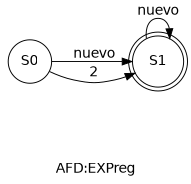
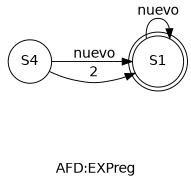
node "S0": label "S0" -> "S4"
